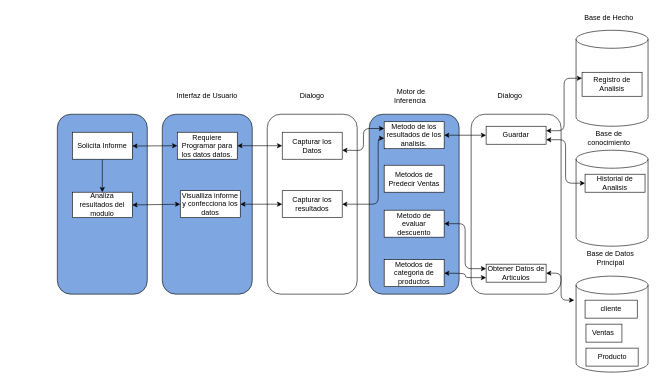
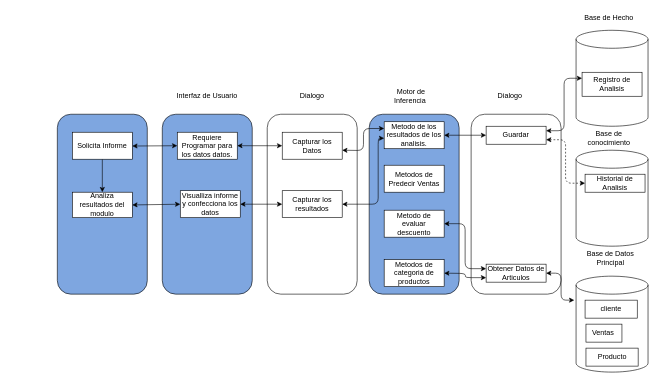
edge "Guardar" -- "Historial de Analisis": style solid -> dashed
